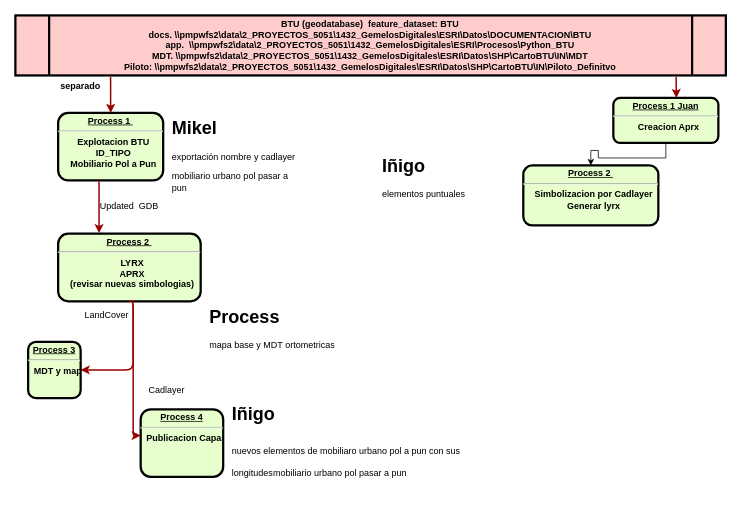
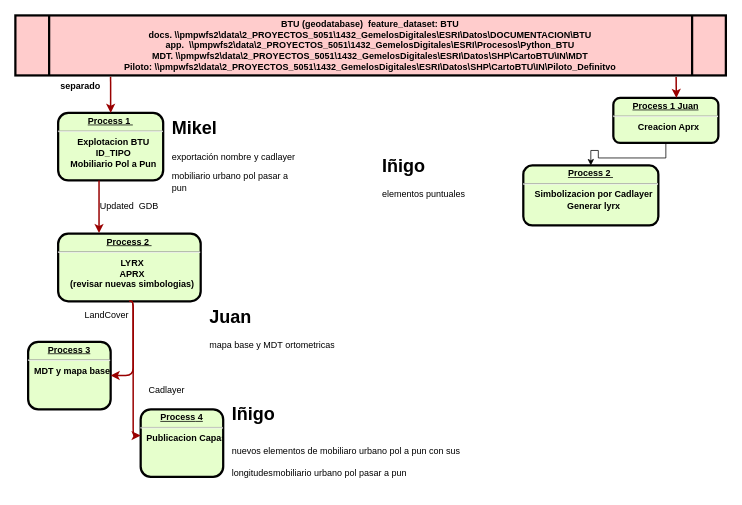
node "Processmapa base y MDT ortometricas": label "Processmapa base y MDT ortometricas" -> "Juanmapa base y MDT ortometricas"
node "Process 3 MDT y mapa base": size 53x56 -> 83x68
